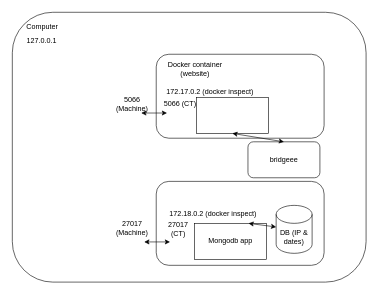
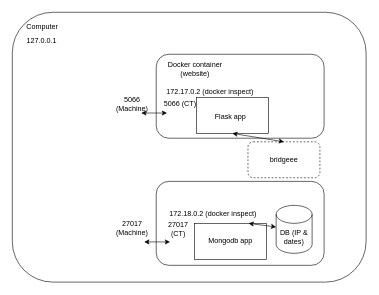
node "Flask app": added
node "bridgeee": style solid -> dashed
